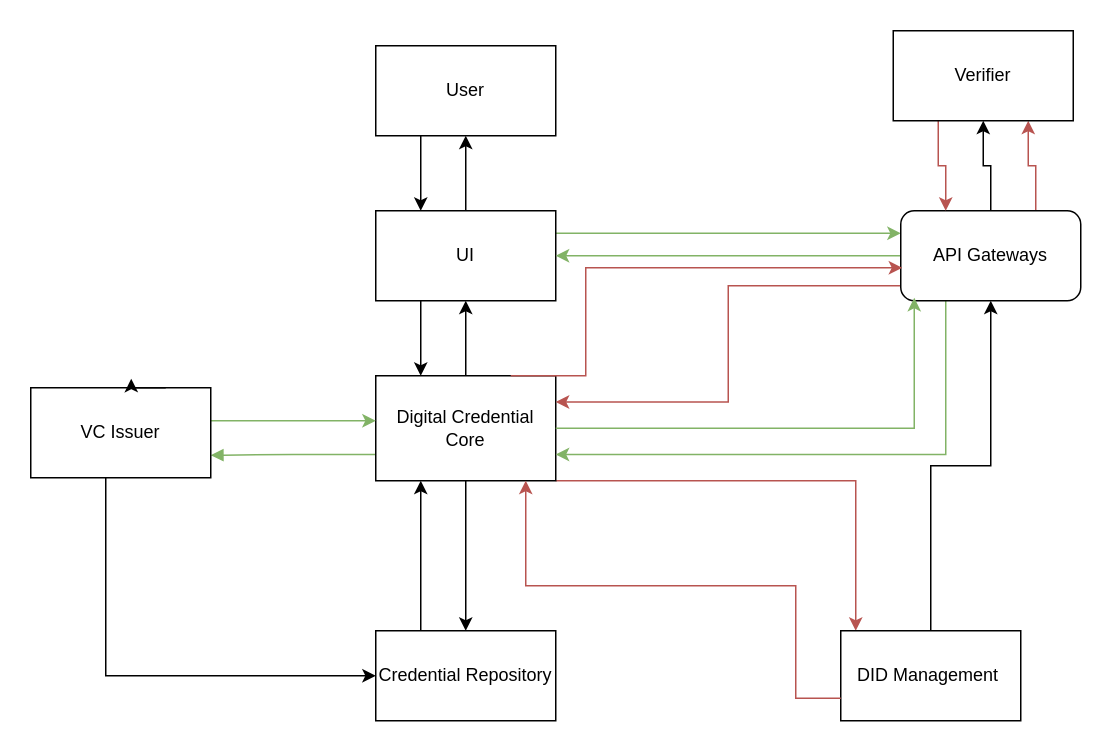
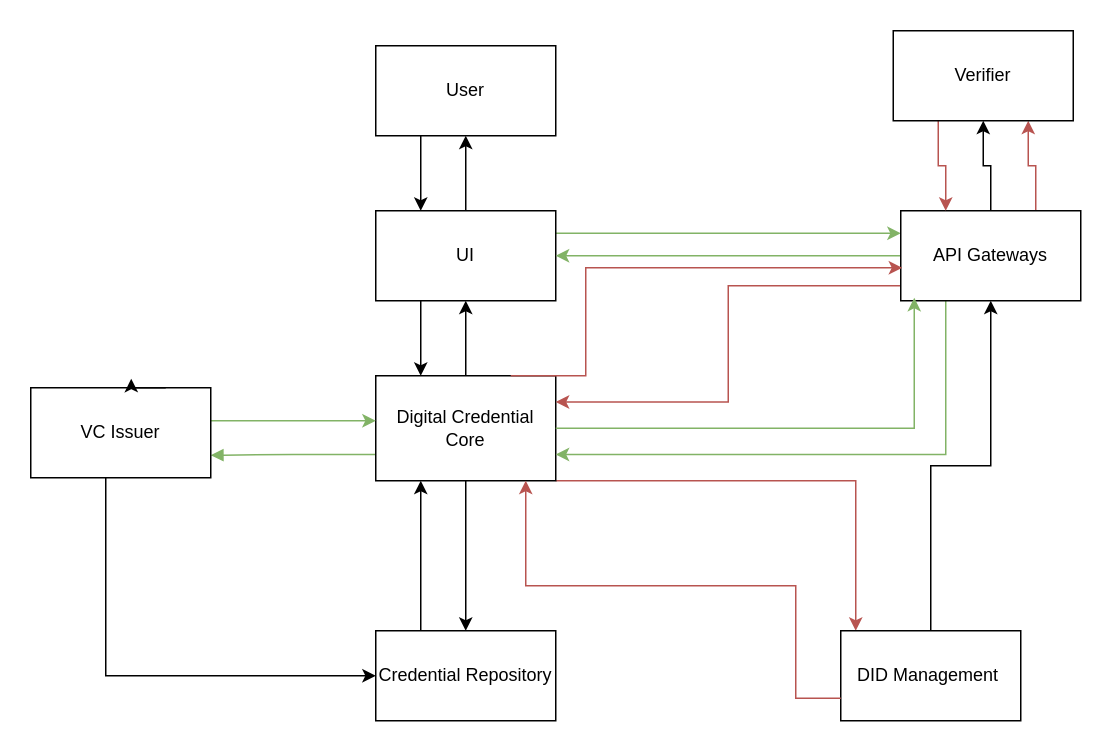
node "API Gateways": shape rounded rectangle -> rectangle
